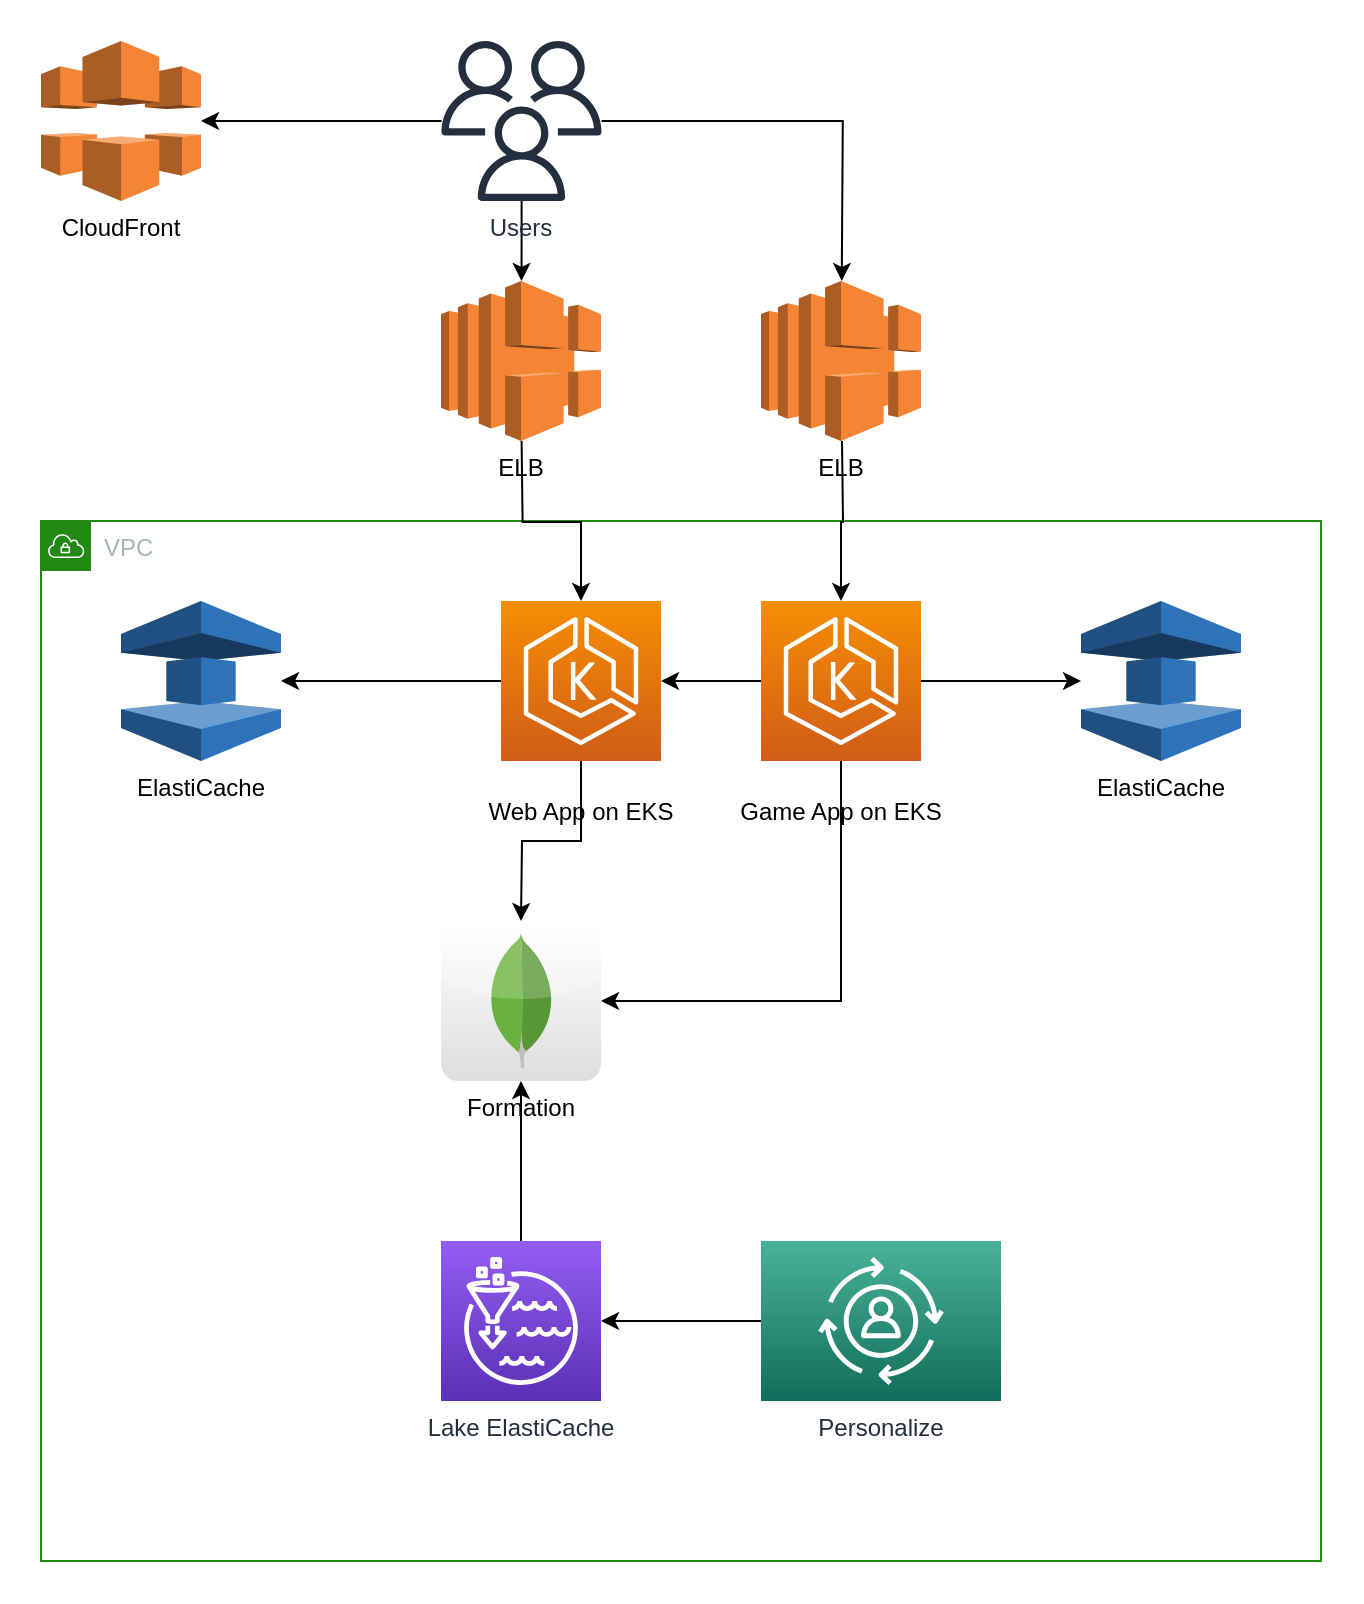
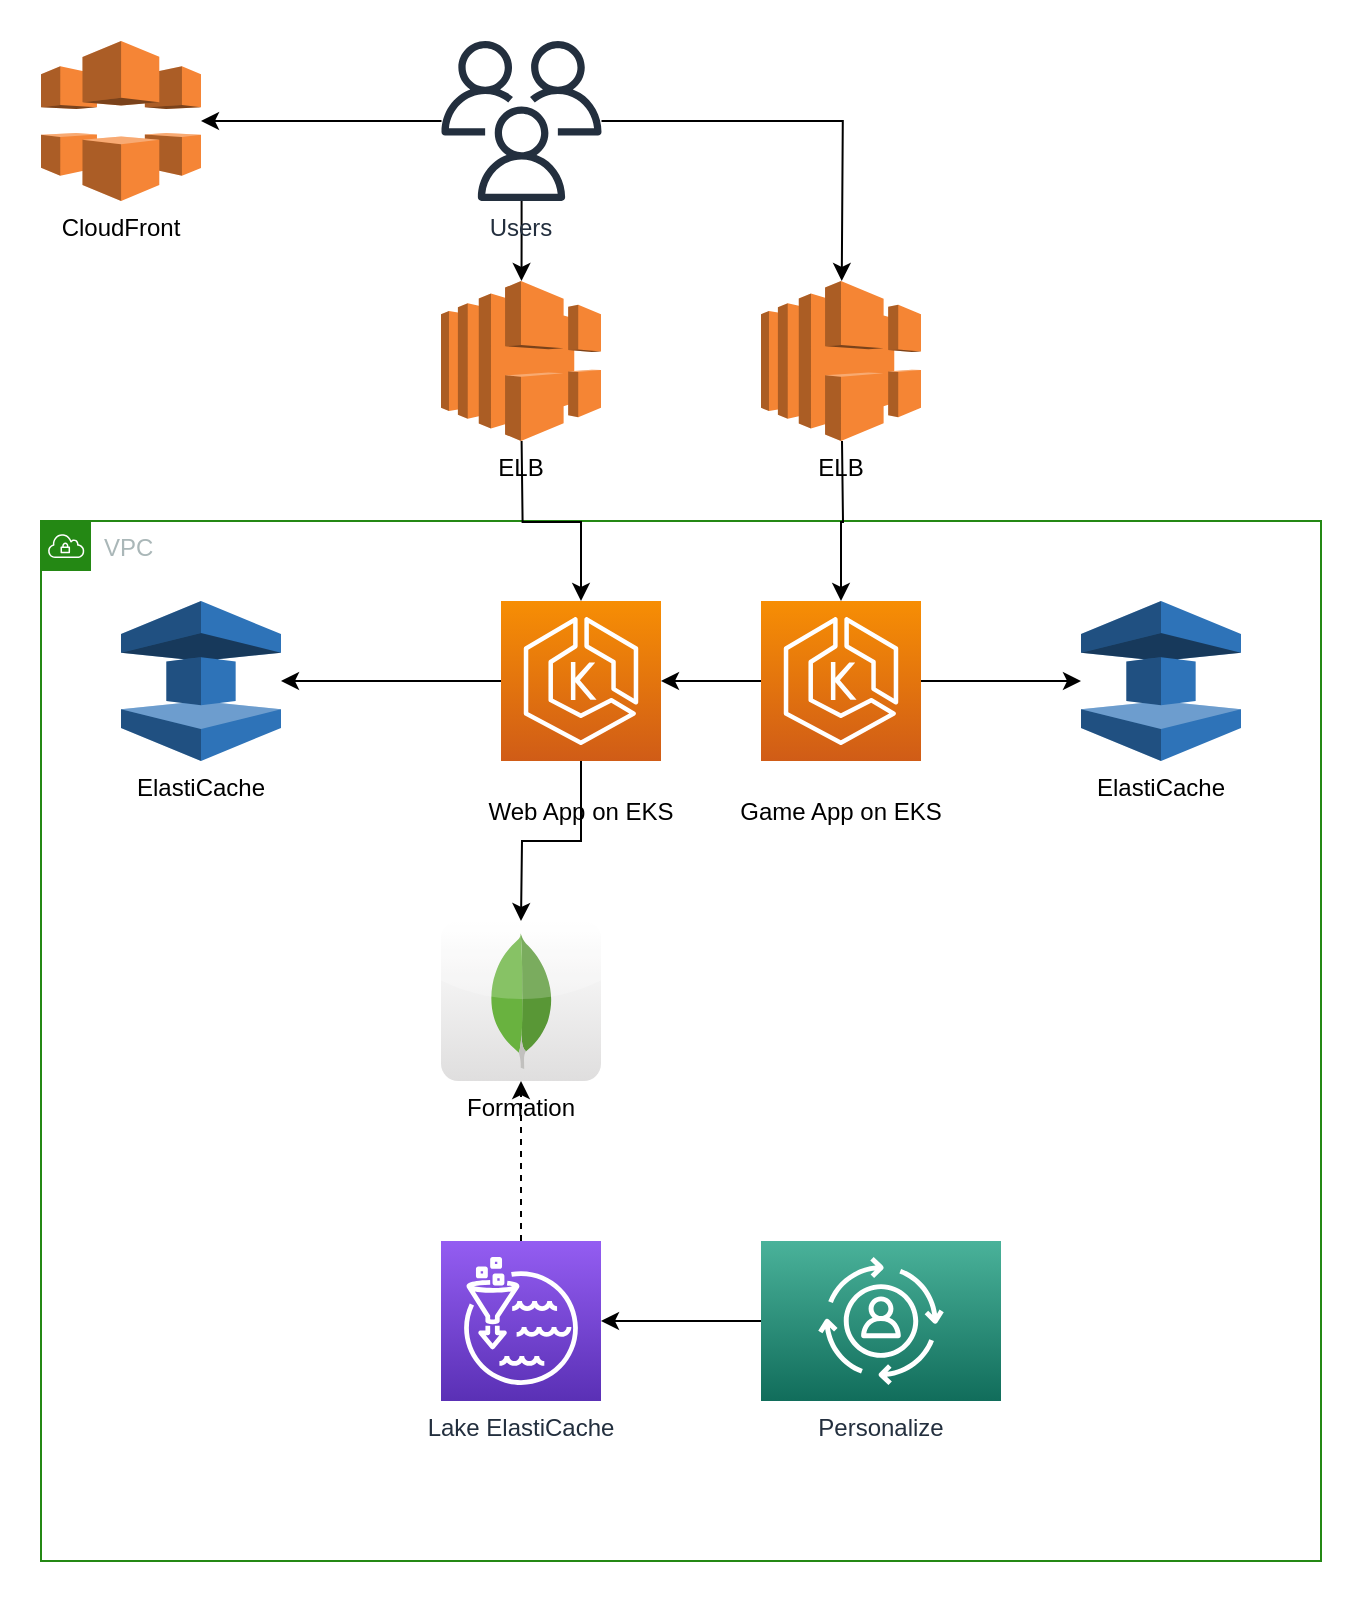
edge "Game App on EKS" -> "Formation": removed
edge "Lake ElastiCache" -> "Formation": style solid -> dashed
